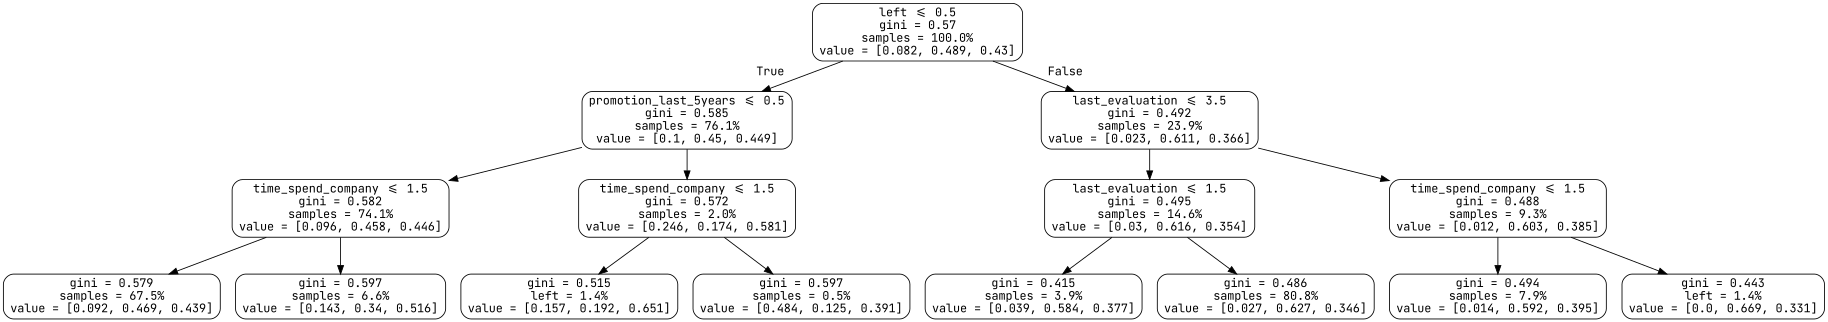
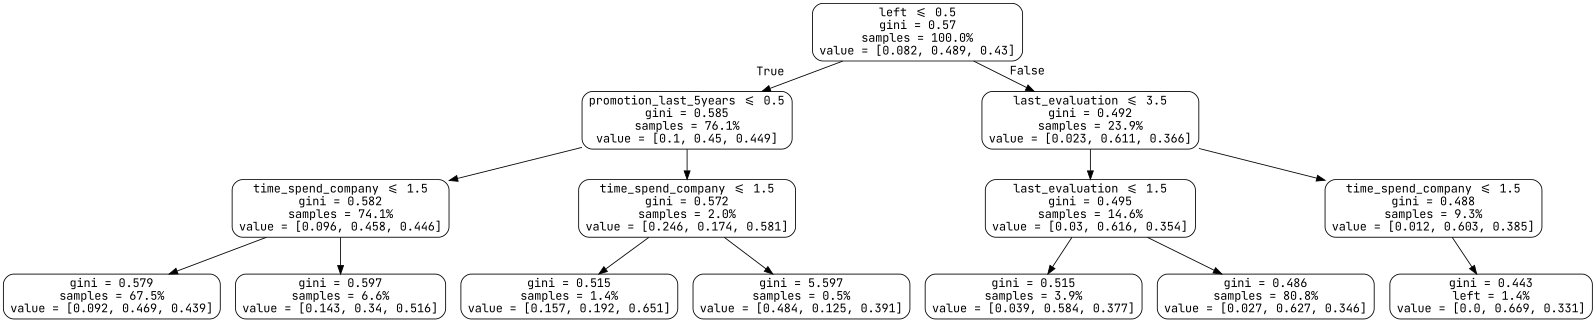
node "gini = 0.515 left = 1.4% value = [0.157, 0.192, 0.651]": label "gini = 0.515 left = 1.4% value = [0.157, 0.192, 0.651]" -> "gini = 0.515 samples = 1.4% value = [0.157, 0.192, 0.651]"
node "gini = 0.597 samples = 0.5% value = [0.484, 0.125, 0.391]": label "gini = 0.597 samples = 0.5% value = [0.484, 0.125, 0.391]" -> "gini = 5.597 samples = 0.5% value = [0.484, 0.125, 0.391]"
node "gini = 0.415 samples = 3.9% value = [0.039, 0.584, 0.377]": label "gini = 0.415 samples = 3.9% value = [0.039, 0.584, 0.377]" -> "gini = 0.515 samples = 3.9% value = [0.039, 0.584, 0.377]"
node "gini = 0.494 samples = 7.9% value = [0.014, 0.592, 0.395]": removed
